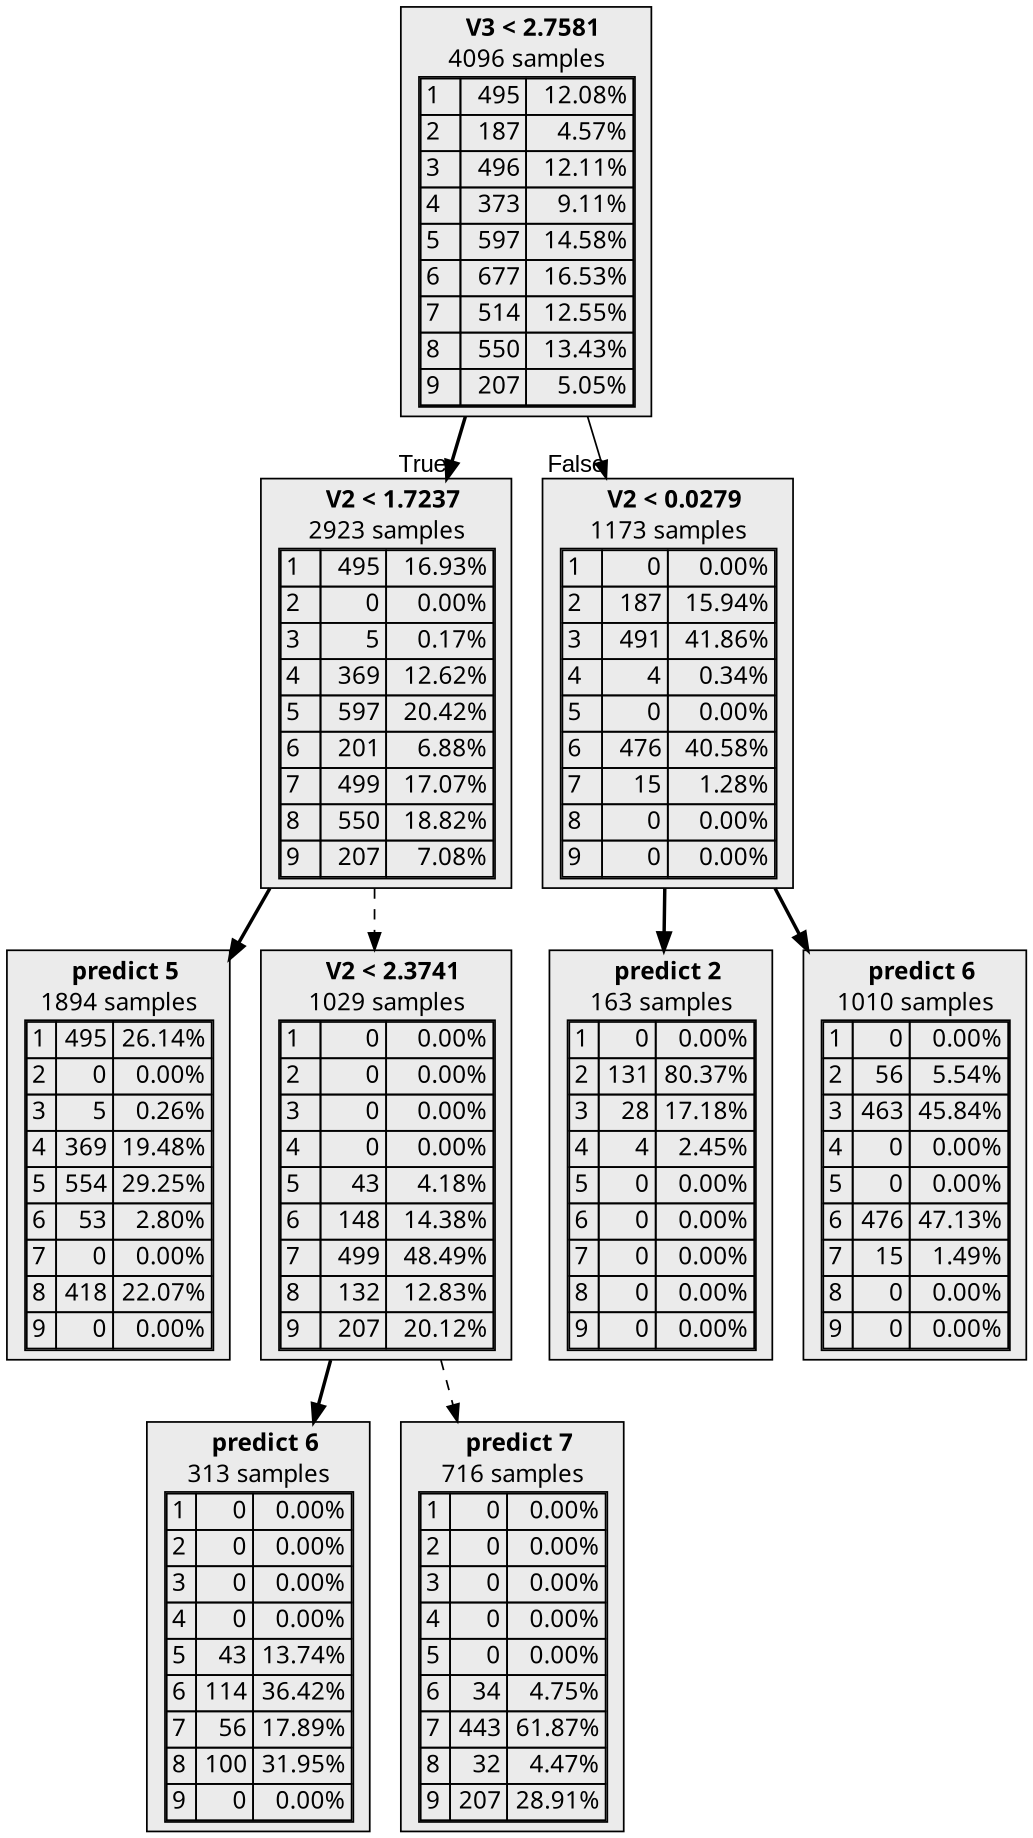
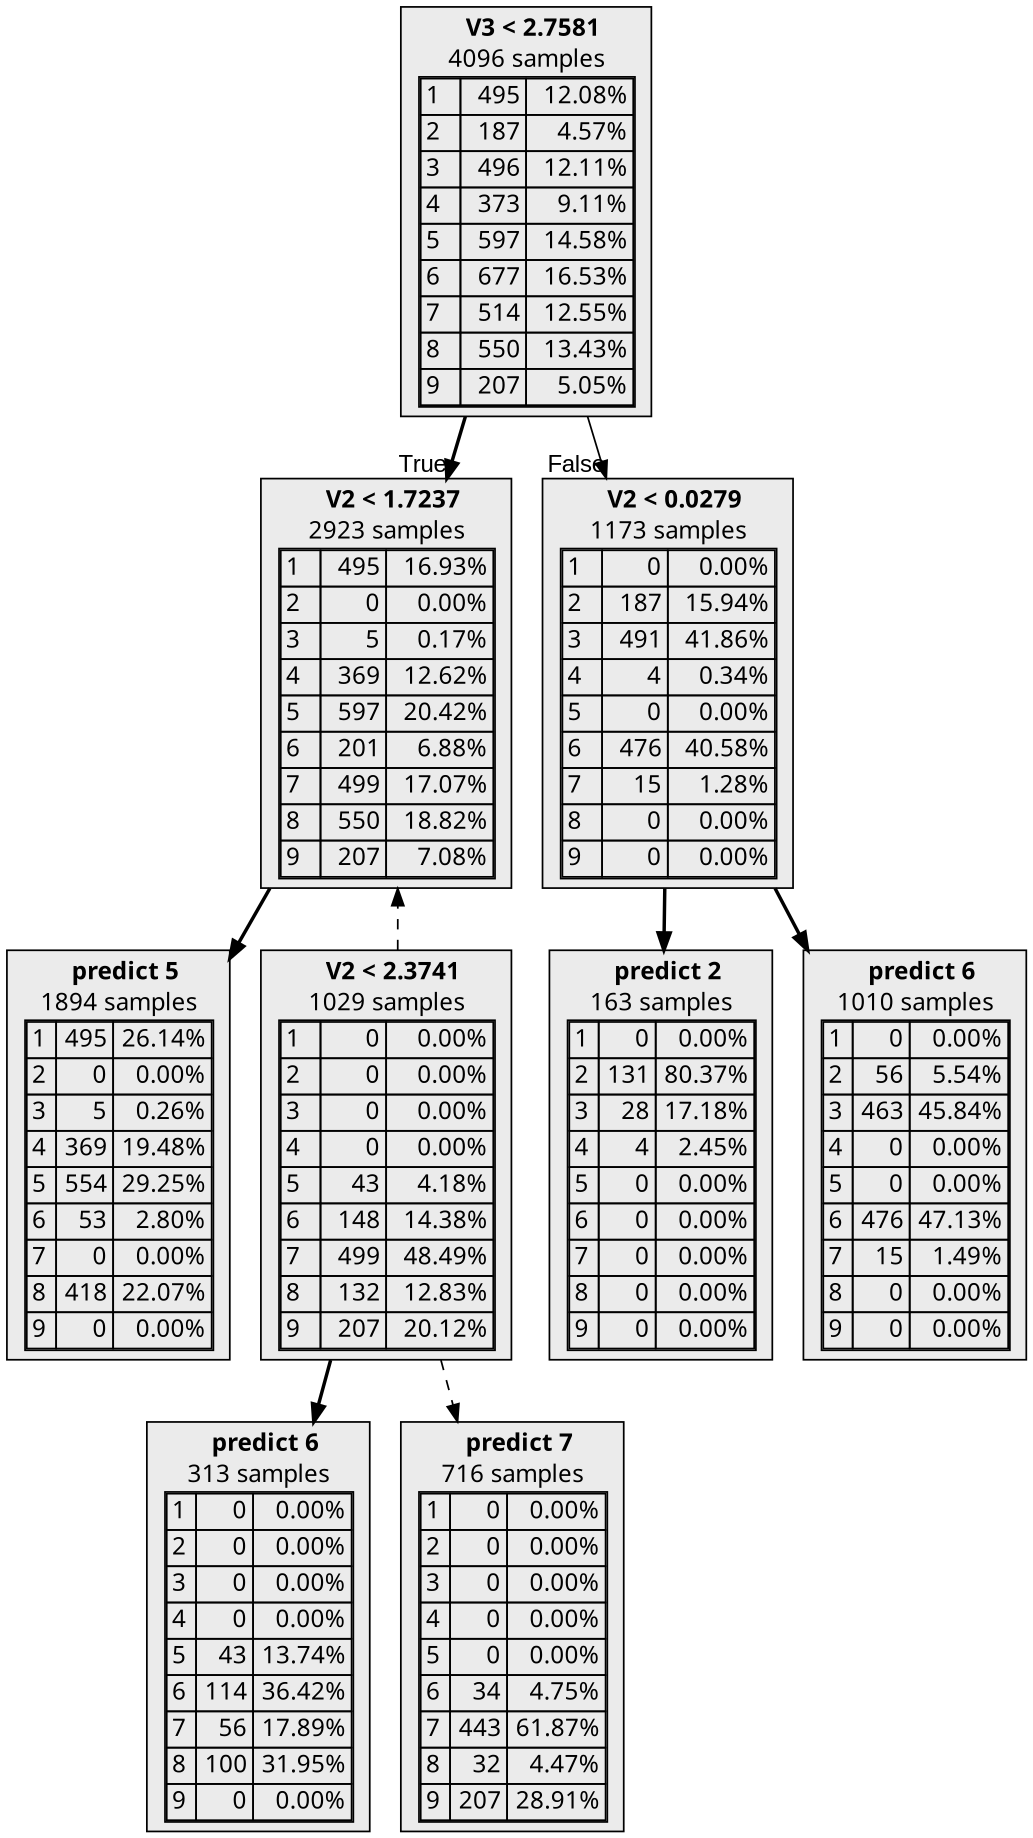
edge "V2 < 1.7237" -> "V2 < 2.3741": reversed
